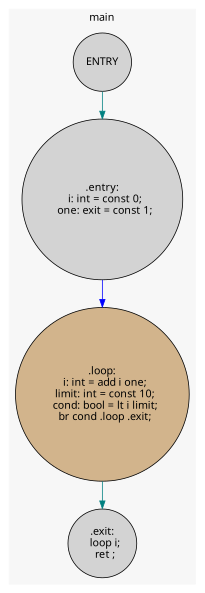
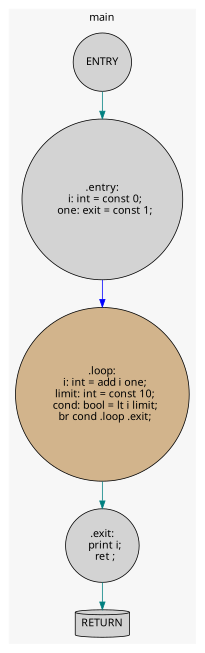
node ".exit: loop i; ret ;": label ".exit: loop i; ret ;" -> ".exit: print i; ret ;"
node "RETURN": added
